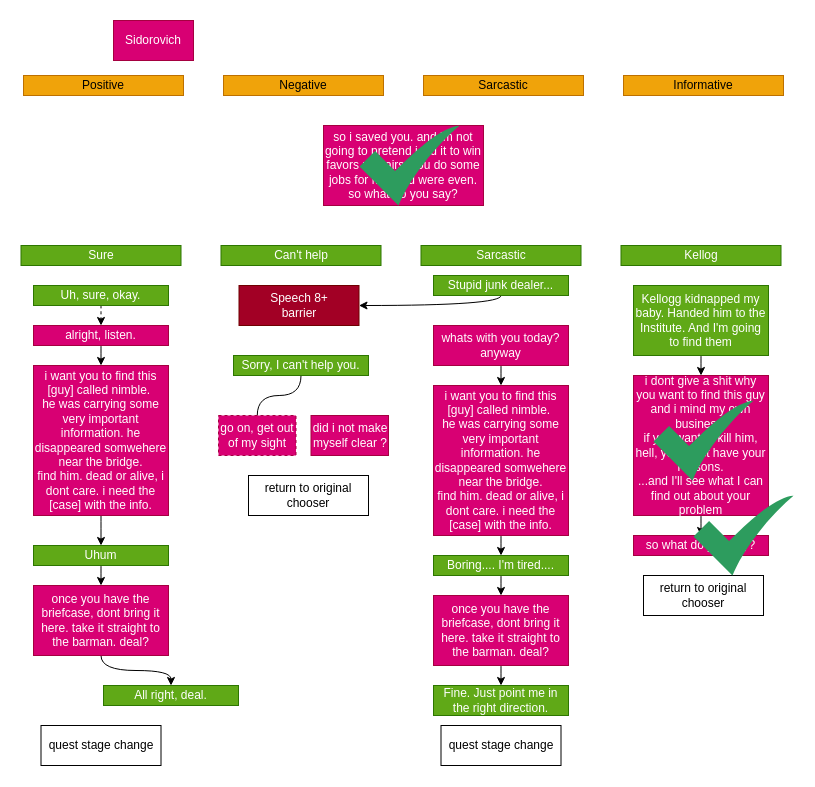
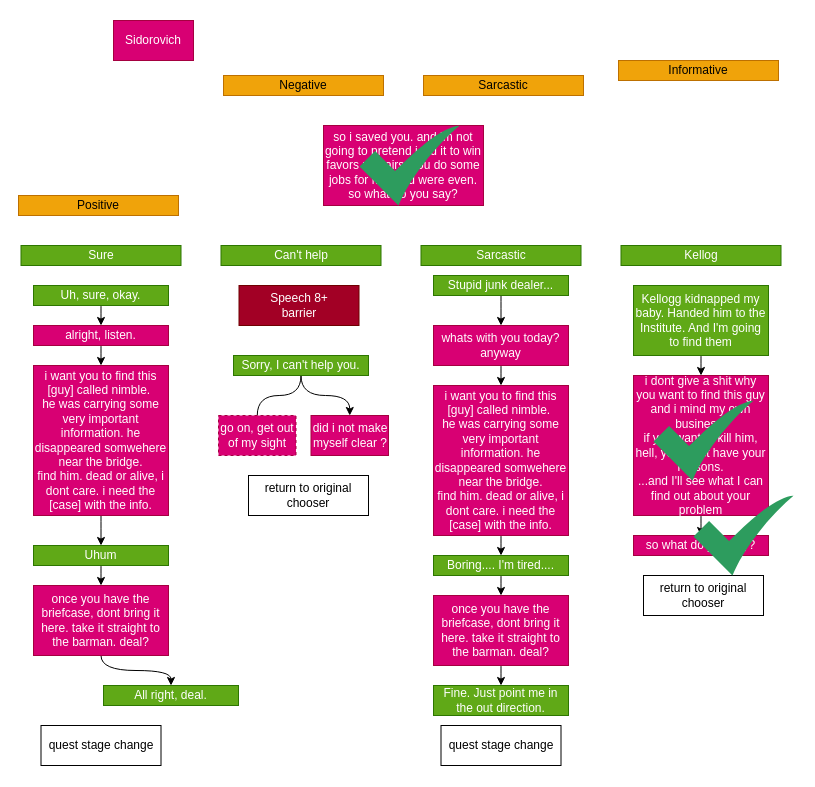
node "Positive": moved (104, 86) -> (99, 206)
node "Informative": moved (704, 86) -> (699, 71)
edge "Stupid junk dealer..." -> "Speech 8+ barrier": now "Stupid junk dealer..." -> "whats with you today? anyway"
edge "Uh, sure, okay." -> "alright, listen.": style dashed -> solid
edge "Sorry, I can't help you." -> "did i not make myself clear ?": added
node "Fine. Just point me in the right direction.": label "Fine. Just point me in the right direction." -> "Fine. Just point me in the out direction."
